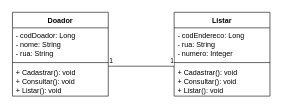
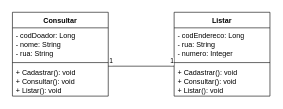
node "Doador": label "Doador" -> "Consultar"
